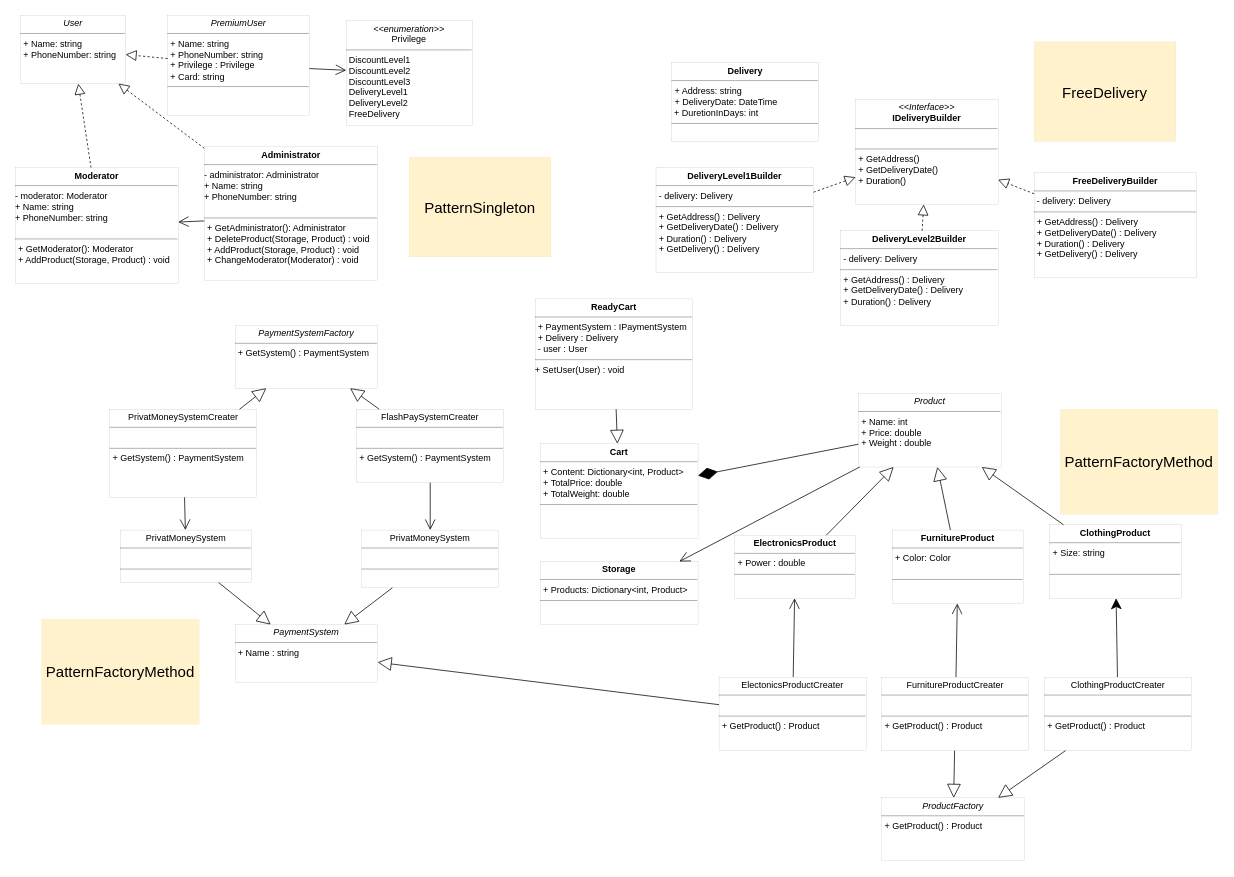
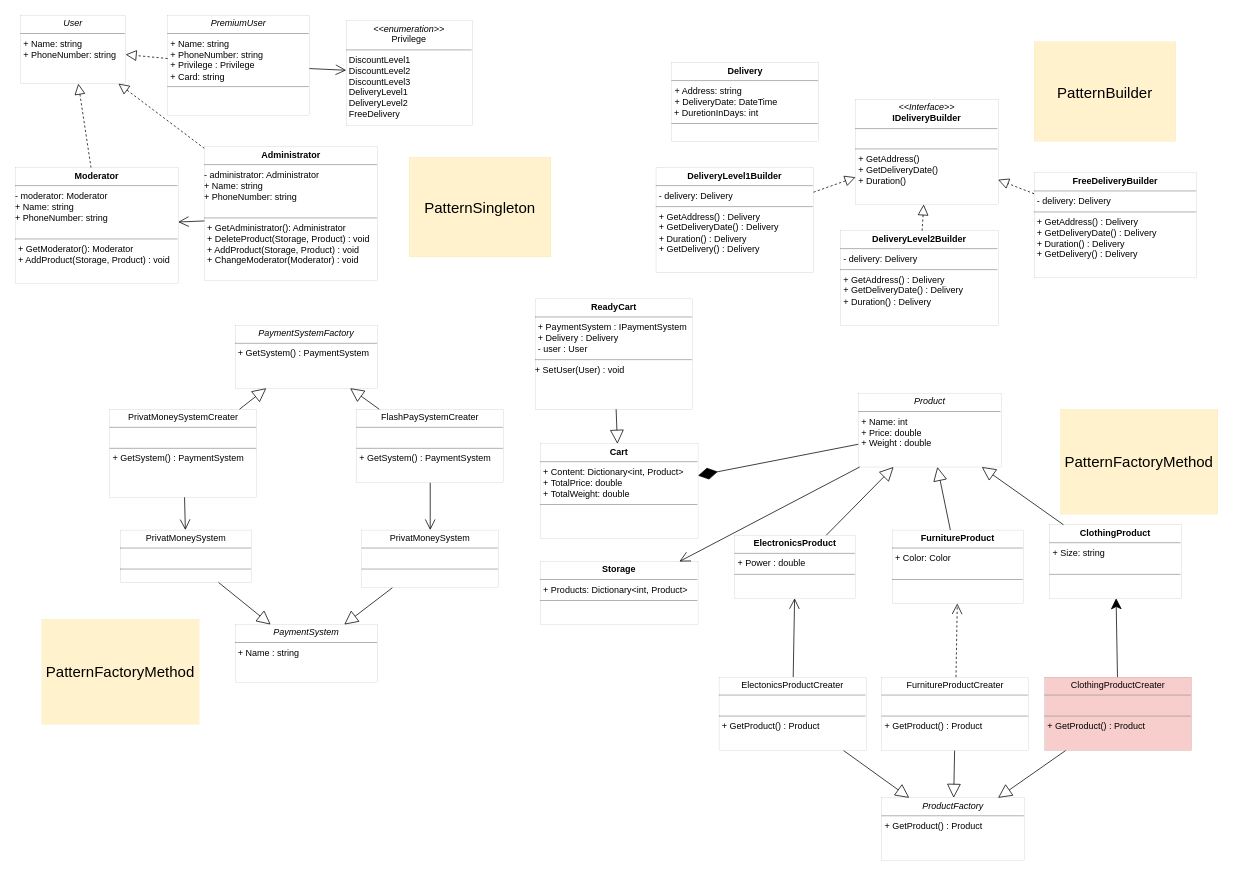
node "FreeDelivery": label "FreeDelivery" -> "PatternBuilder"
edge "FurnitureProductCreater + GetProduct() : Product" -> "FurnitureProduct + Color: Color": style solid -> dashed
edge "ElectonicsProductCreater + GetProduct() : Product" -> "PaymentSystem + Name : string": now "ElectonicsProductCreater + GetProduct() : Product" -> "ProductFactory + GetProduct() : Product"
node "ClothingProductCreater + GetProduct() : Product": fillcolor #ffffff -> #f8cecc
